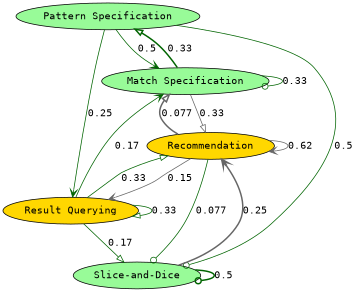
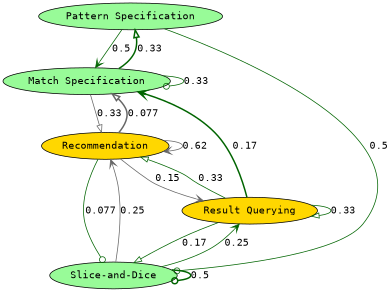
edge "Pattern Specification" -> "Result Querying": now "Slice-and-Dice" -> "Result Querying"
edge "Result Querying" -> "Match Specification": style solid -> bold
edge "Slice-and-Dice" -> "Recommendation": style bold -> solid
